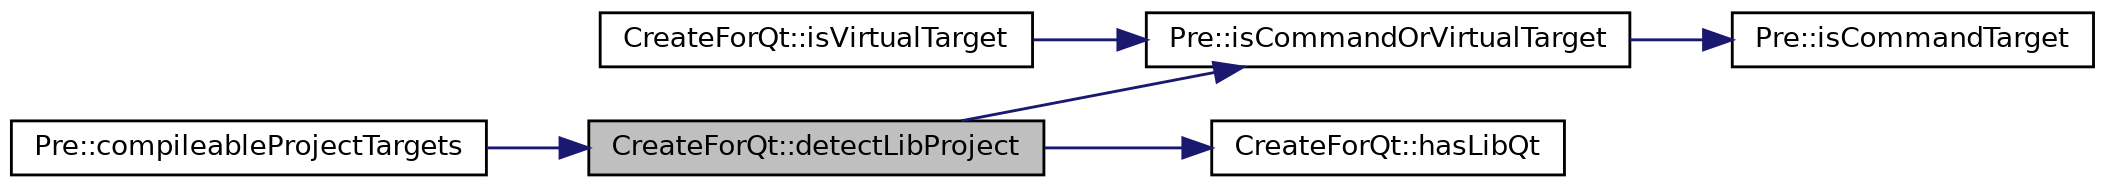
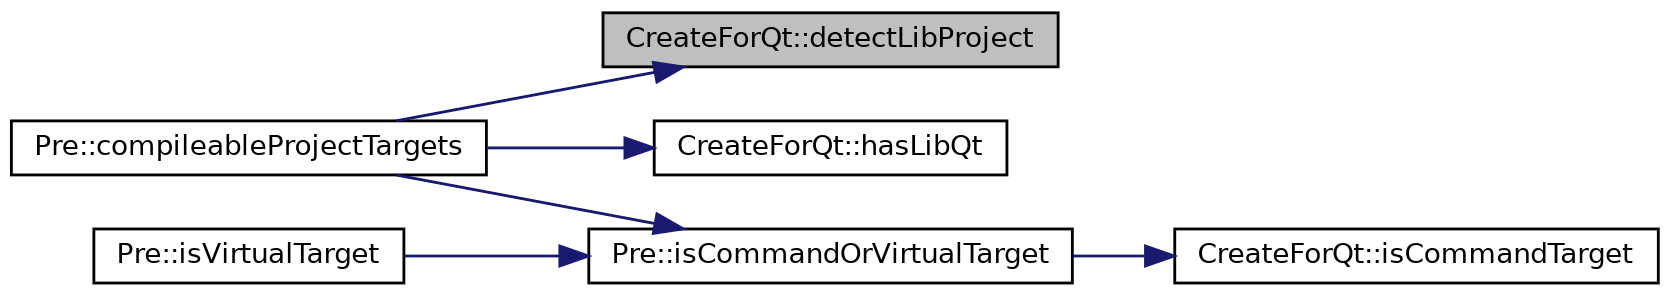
node "CreateForQt::isVirtualTarget": label "CreateForQt::isVirtualTarget" -> "Pre::isVirtualTarget"
node "Pre::isCommandTarget": label "Pre::isCommandTarget" -> "CreateForQt::isCommandTarget"
edge "CreateForQt::detectLibProject" -> "Pre::isCommandOrVirtualTarget": now "Pre::compileableProjectTargets" -> "Pre::isCommandOrVirtualTarget"
edge "CreateForQt::detectLibProject" -> "CreateForQt::hasLibQt": now "Pre::compileableProjectTargets" -> "CreateForQt::hasLibQt"
